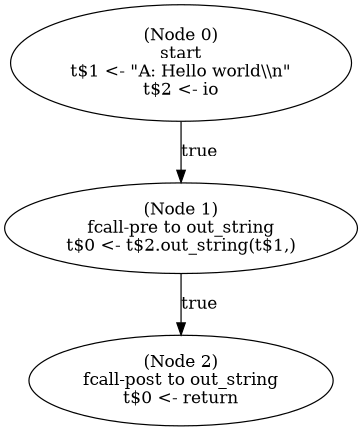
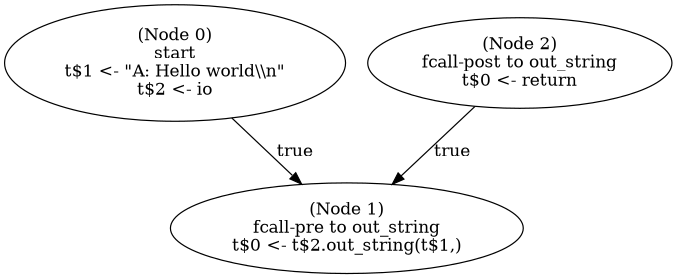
edge "(Node 1) fcall-pre to out_string t$0 <- t$2.out_string(t$1,)" -> "(Node 2) fcall-post to out_string t$0 <- return": reversed
